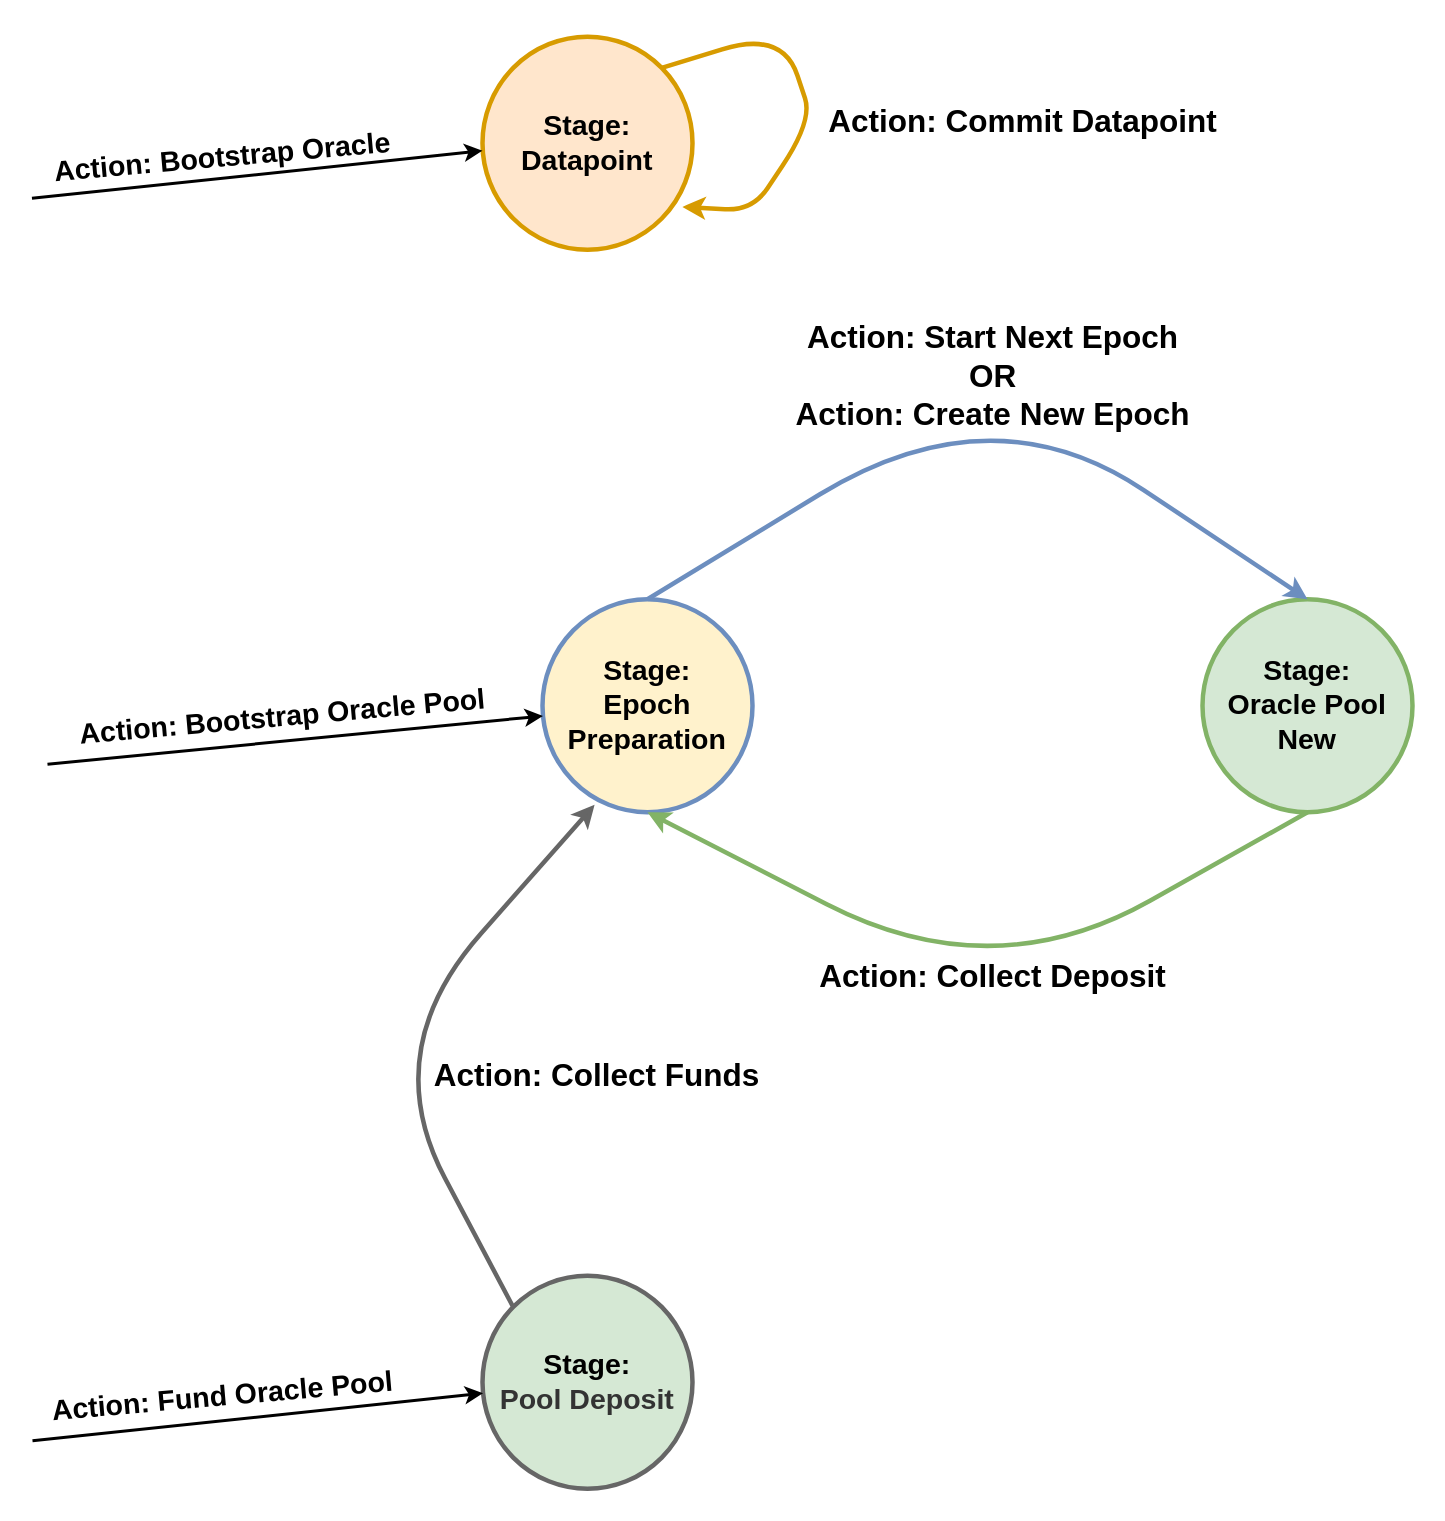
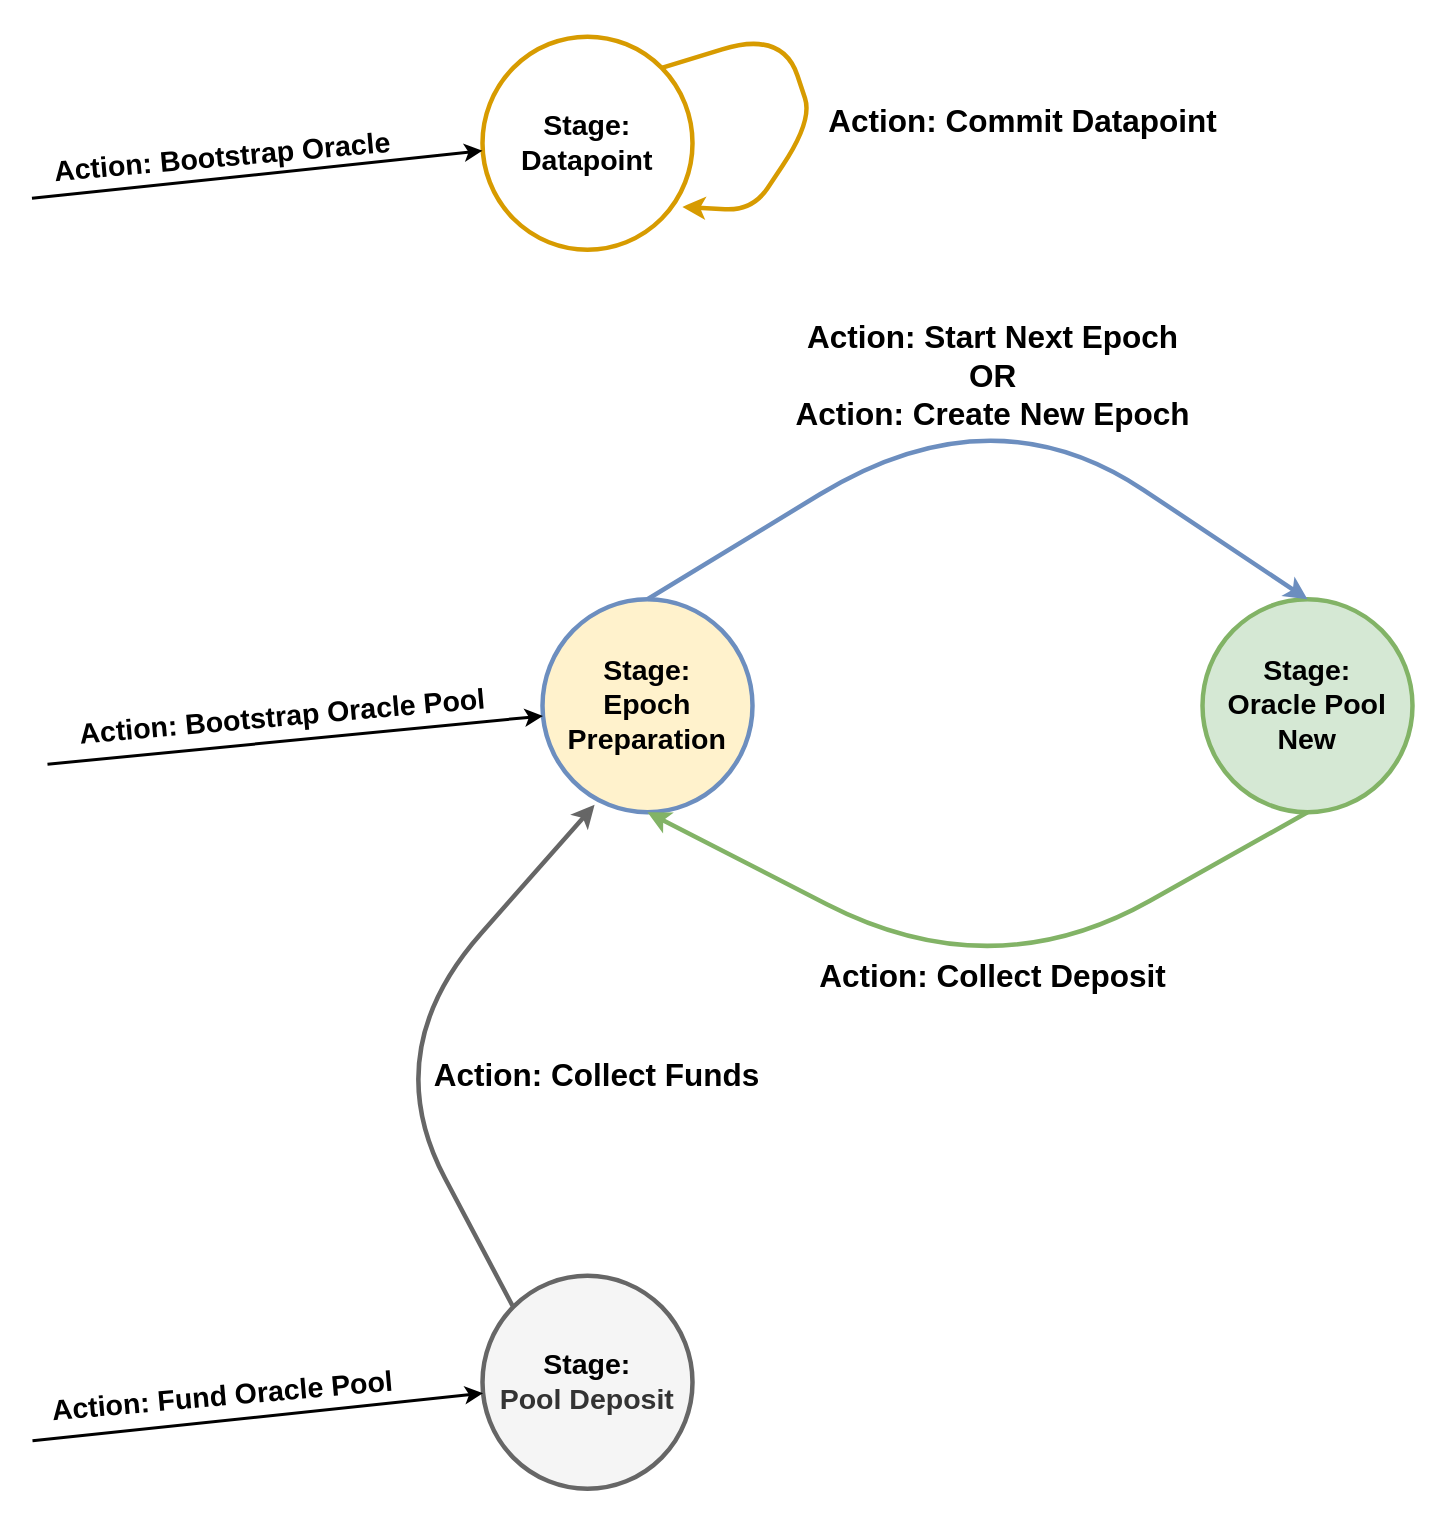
node "Stage: Datapoint": fillcolor #ffe6cc -> #ffffff
node "Stage: Pool Deposit": fillcolor #d5e8d4 -> #f5f5f5
